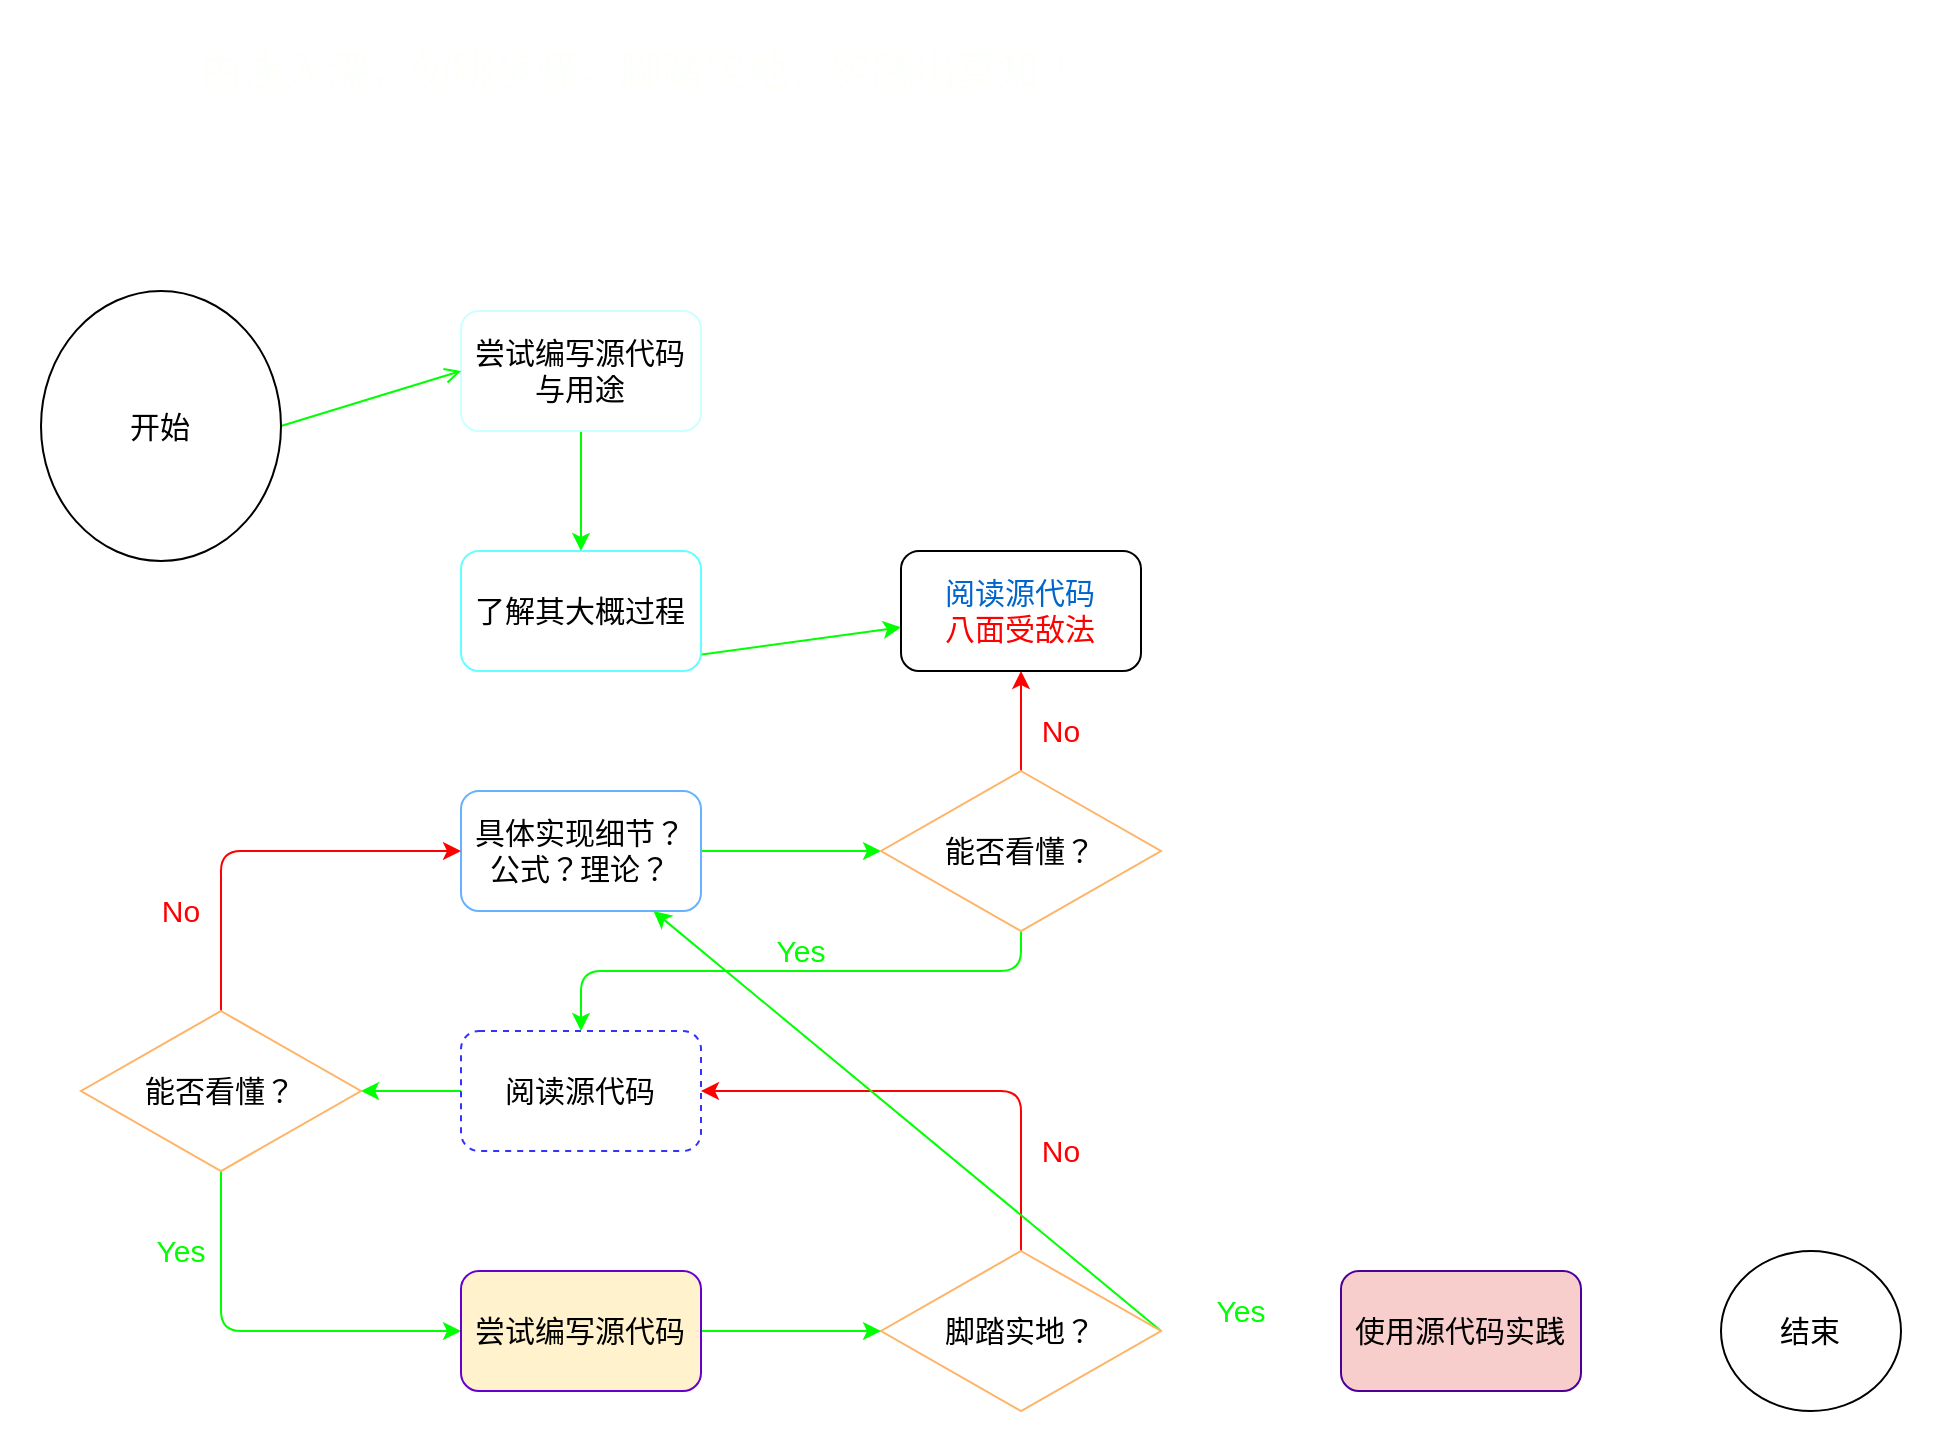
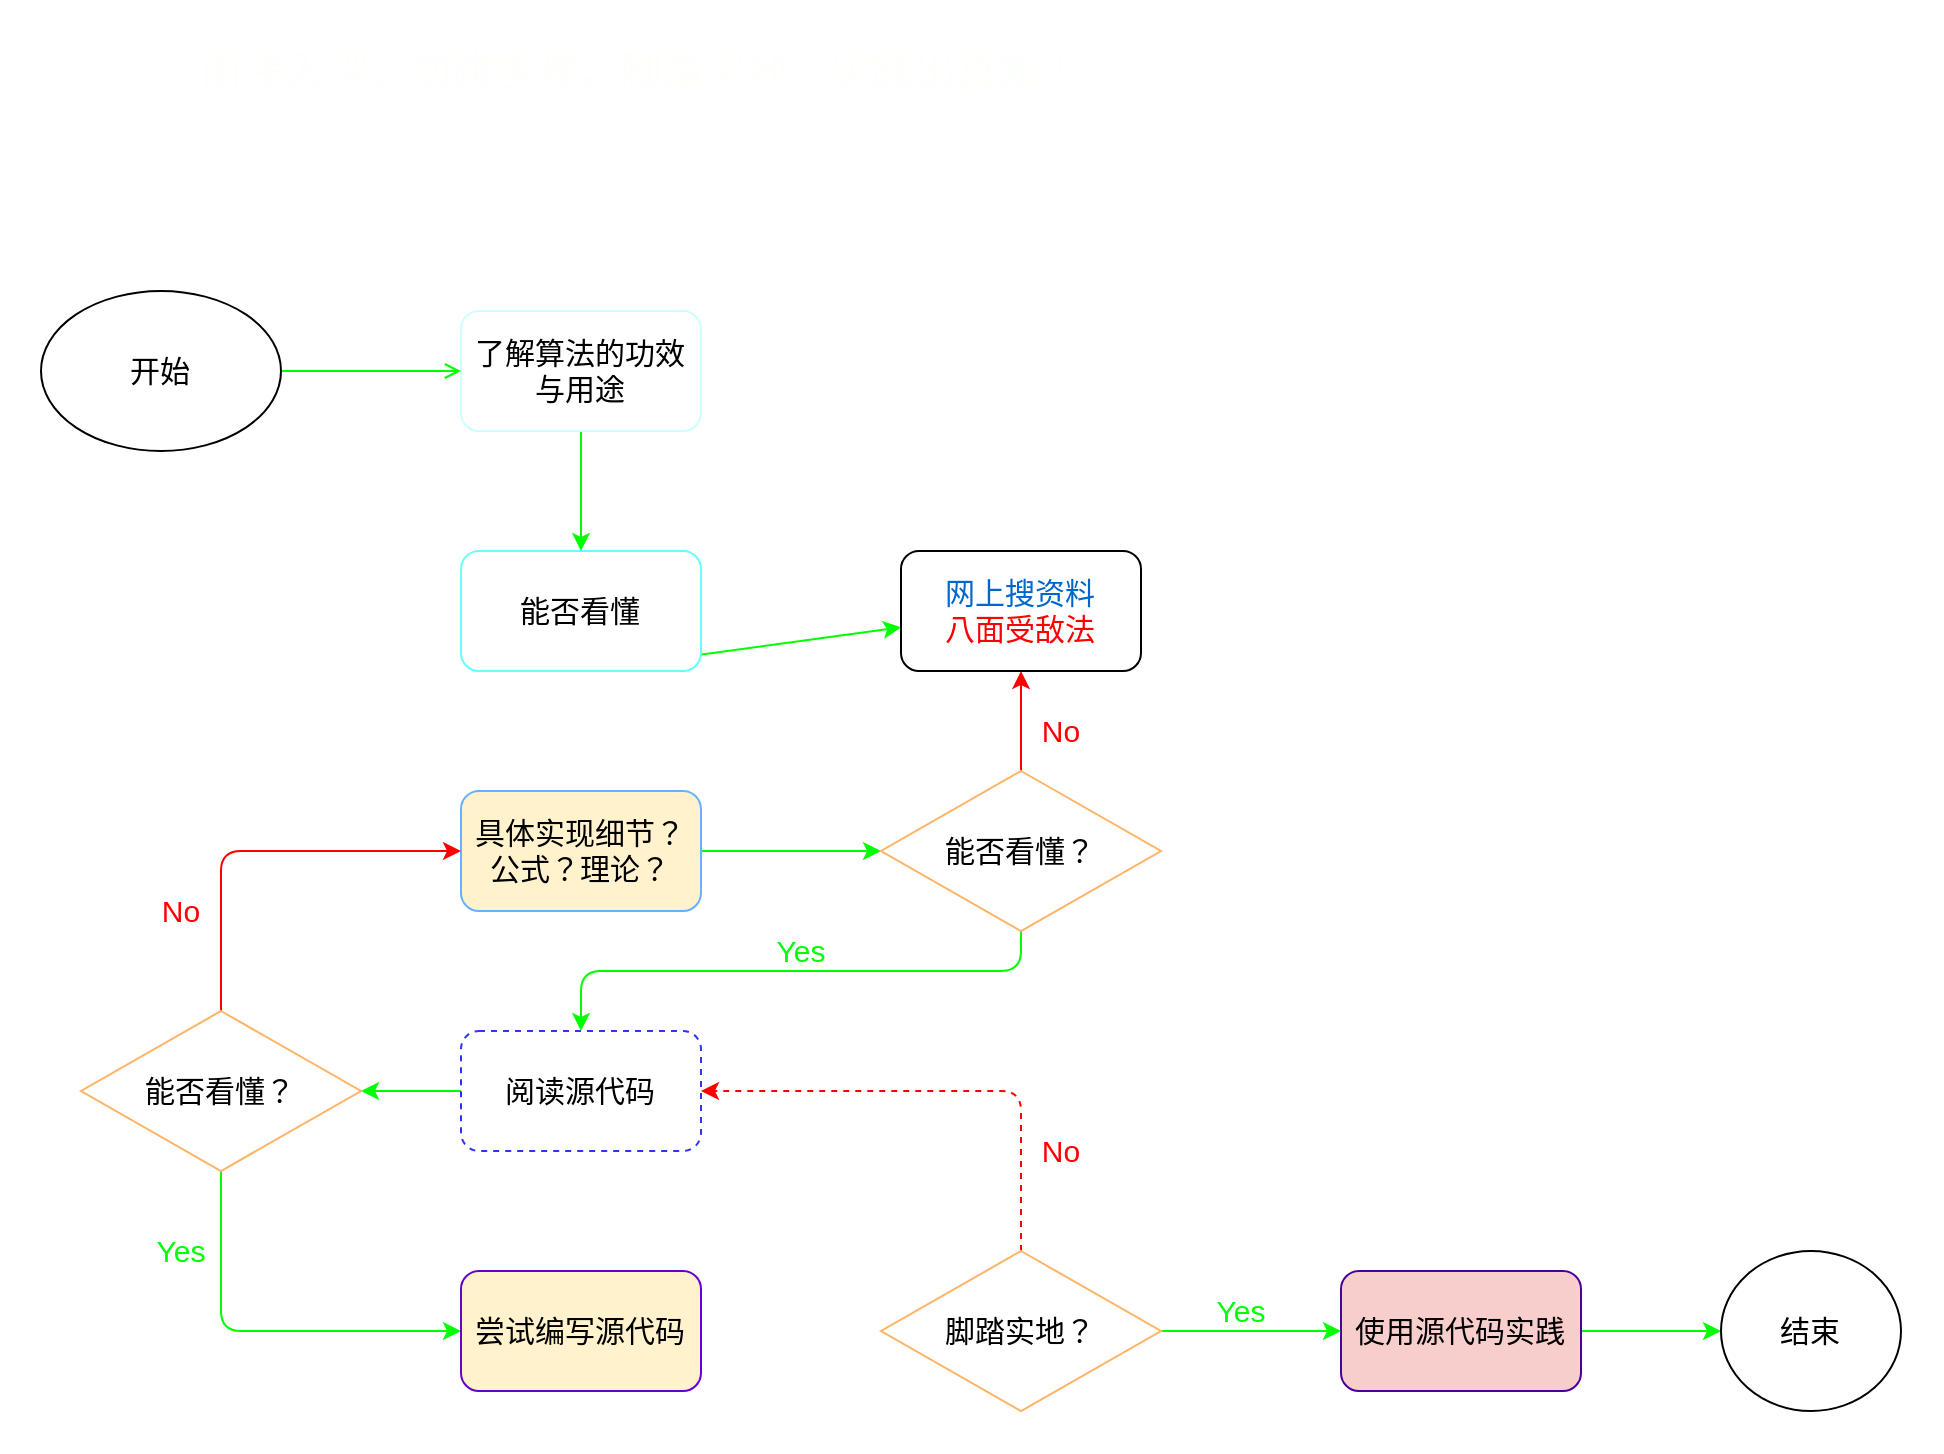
node "尝试编写源代码与用途": label "尝试编写源代码与用途" -> "了解算法的功效与用途"
node "开始": size 240x270 -> 240x160
node "了解其大概过程": label "了解其大概过程" -> "能否看懂"
node "阅读源代码八面受敌法": label "阅读源代码八面受敌法" -> "网上搜资料八面受敌法"
node "具体实现细节？公式？理论？": fillcolor #ffffff -> #fff2cc
edge "脚踏实地？" -> "阅读源代码": style solid -> dashed
edge "脚踏实地？" -> "具体实现细节？公式？理论？": now "脚踏实地？" -> "使用源代码实践"
edge "尝试编写源代码" -> "脚踏实地？": removed
edge "使用源代码实践" -> "结束": added
